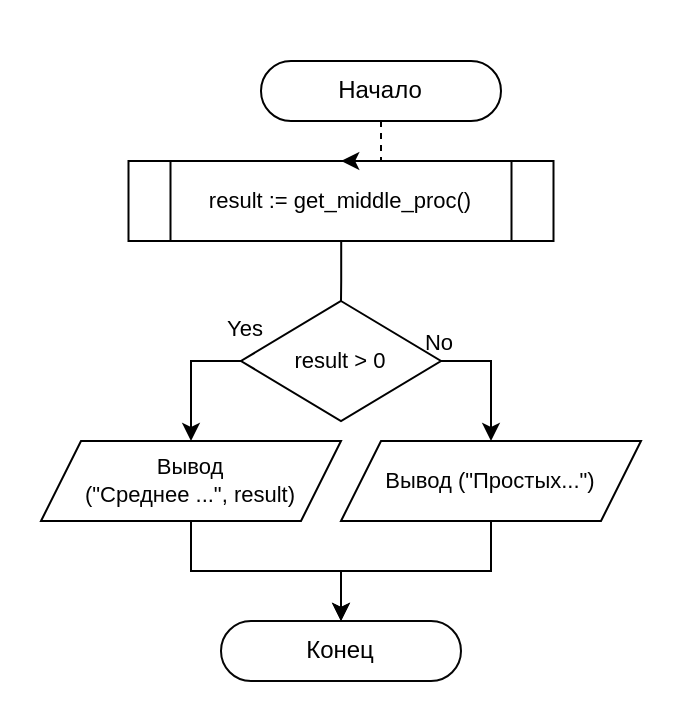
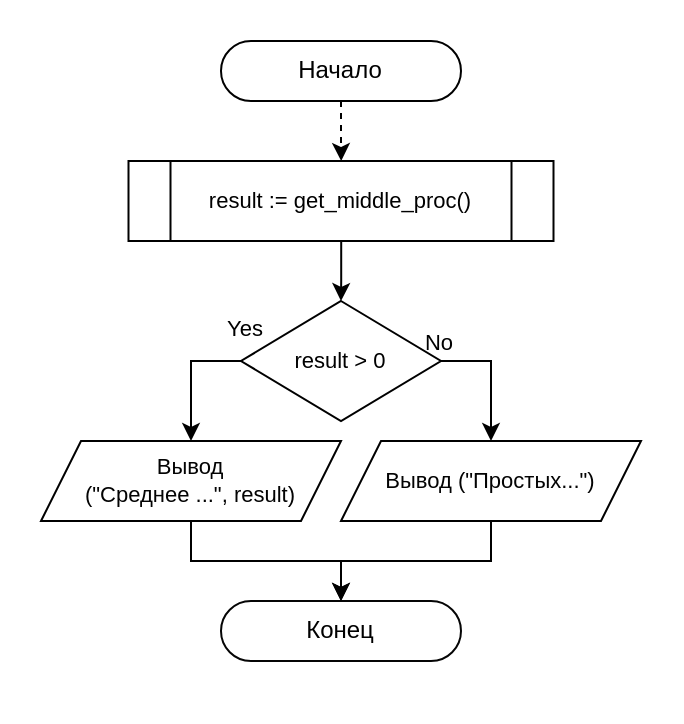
node "Начало": moved (381, 91) -> (341, 71)
edge "result := get_middle_proc()" -- "result > 0": arrowhead none -> classic
node "Конец": moved (341, 651) -> (341, 631)
